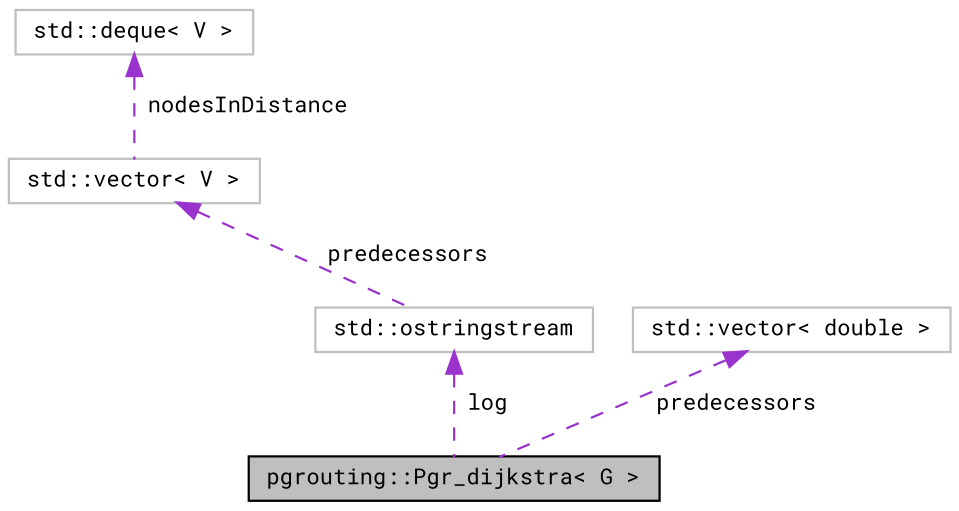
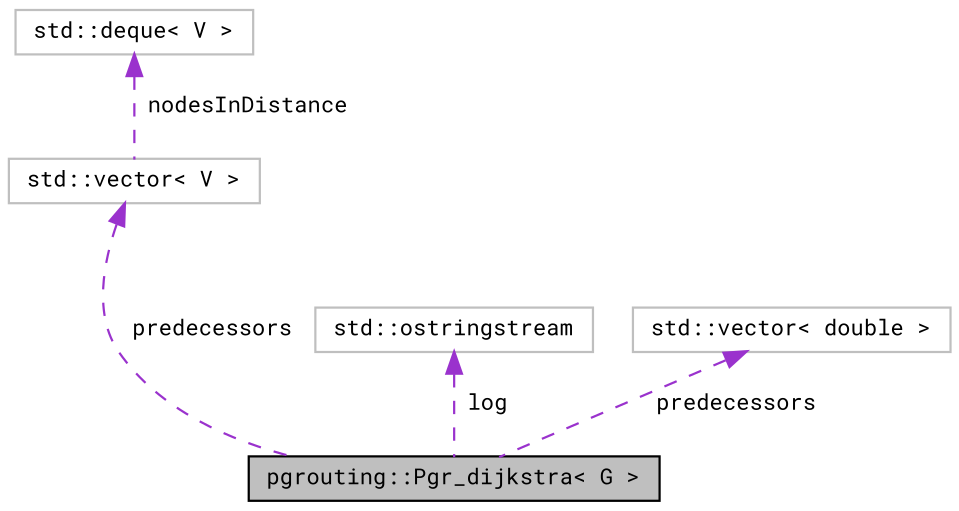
edge "std::ostringstream" -> "std::vector< V >": now "pgrouting::Pgr_dijkstra< G >" -> "std::vector< V >"
